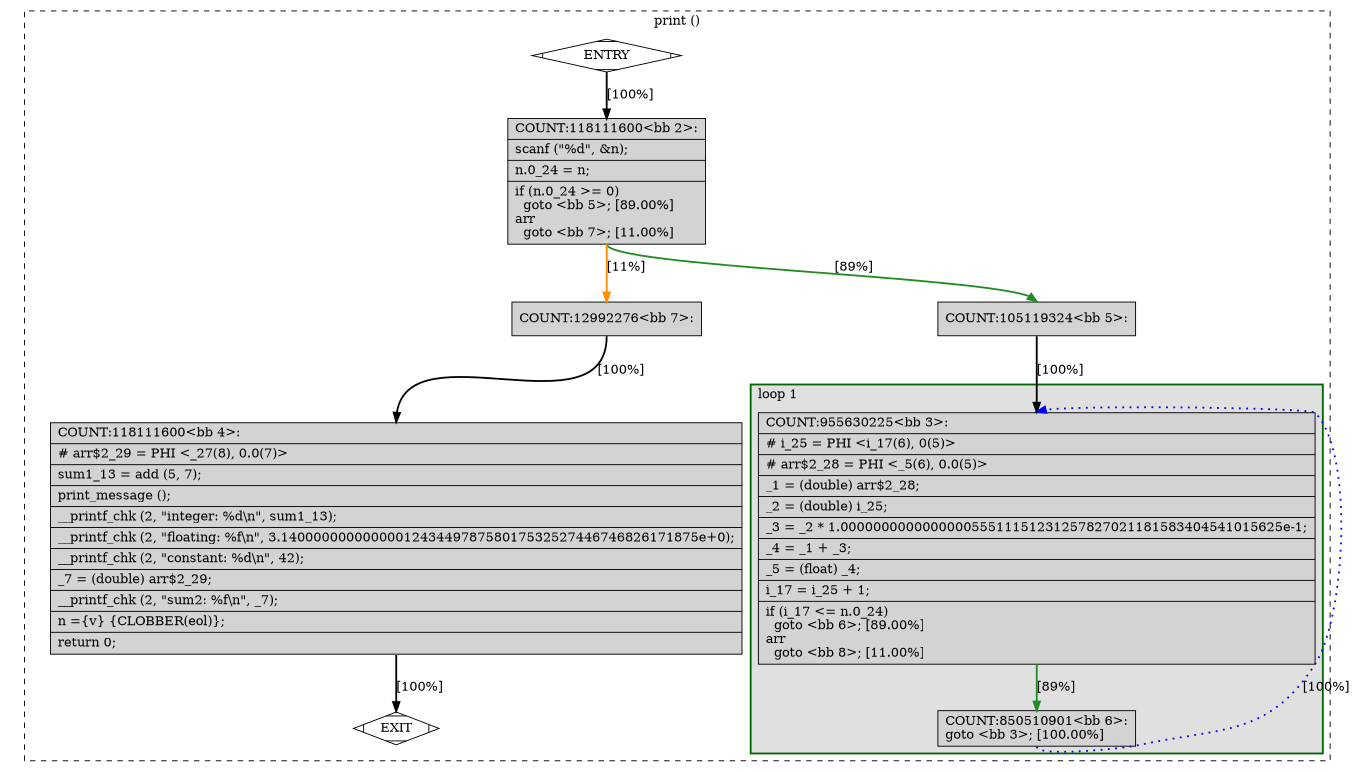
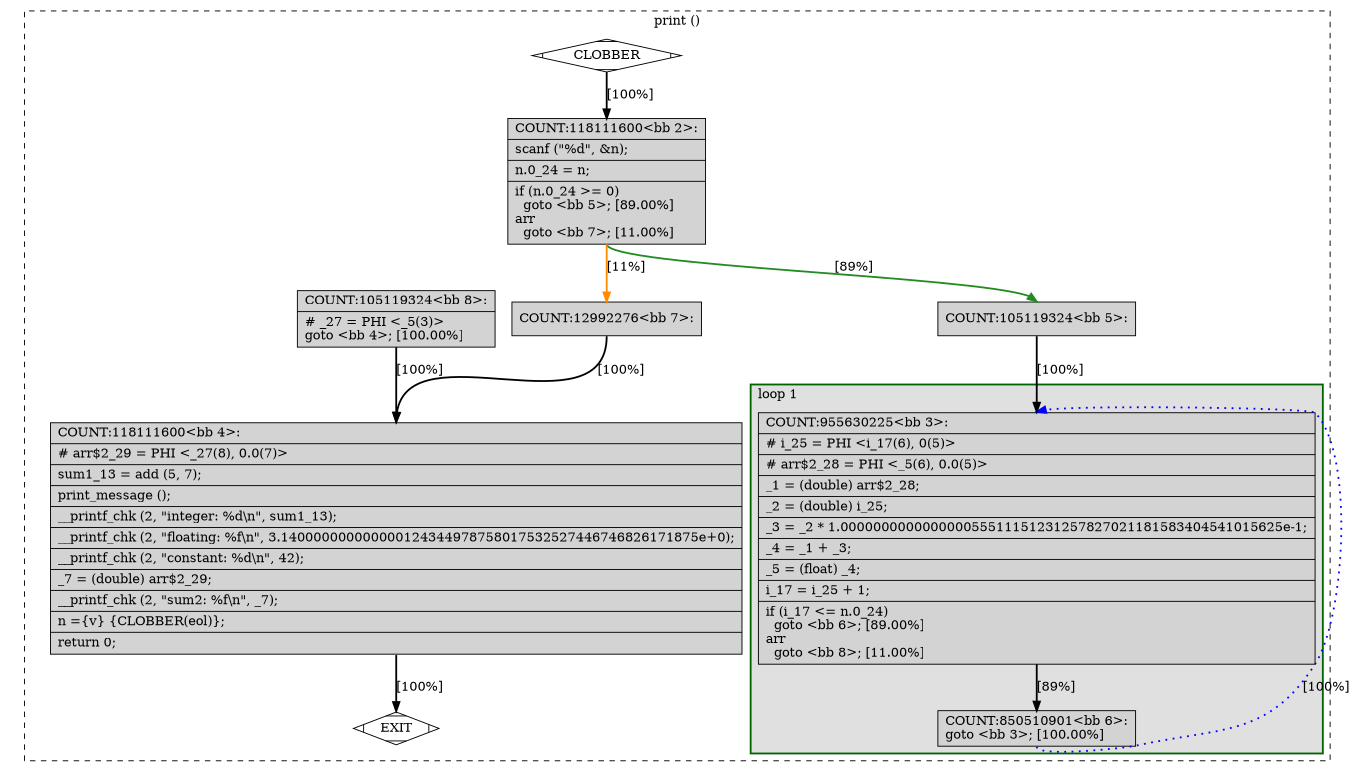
node "ENTRY": label "ENTRY" -> "CLOBBER"
node "COUNT:105119324<bb 8>:": added
edge "COUNT:955630225<bb 3>:" -> "COUNT:850510901<bb 6>:": color forestgreen -> black
